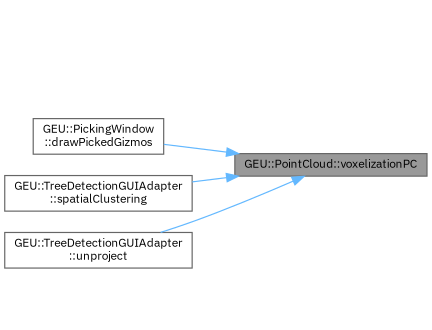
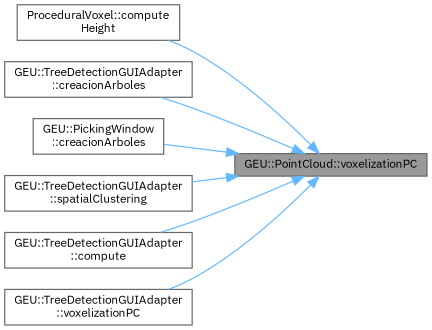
node "ProceduralVoxel::compute Height": added
node "GEU::TreeDetectionGUIAdapter ::creacionArboles": added
node "GEU::PickingWindow ::drawPickedGizmos": label "GEU::PickingWindow ::drawPickedGizmos" -> "GEU::PickingWindow ::creacionArboles"
node "GEU::TreeDetectionGUIAdapter ::unproject": label "GEU::TreeDetectionGUIAdapter ::unproject" -> "GEU::TreeDetectionGUIAdapter ::compute"
node "GEU::TreeDetectionGUIAdapter ::voxelizationPC": added
